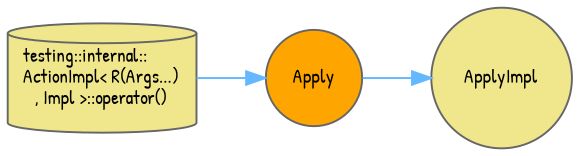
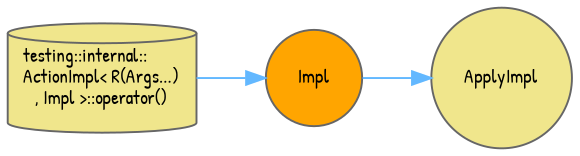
node "Apply": label "Apply" -> "Impl"
